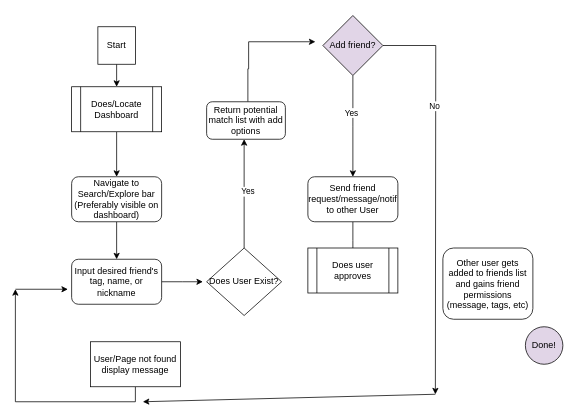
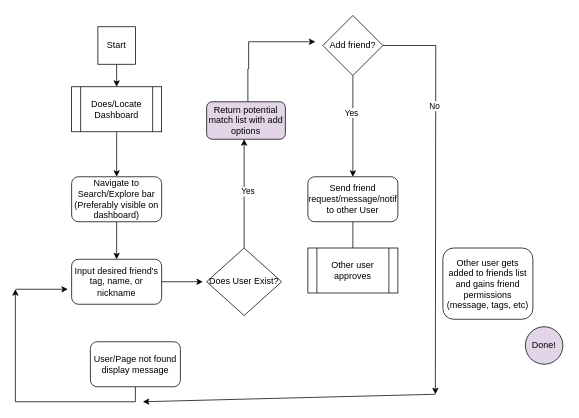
node "Add friend?": fillcolor #e1d5e7 -> #ffffff
node "Return potential match list with add options": fillcolor #ffffff -> #e1d5e7
node "Does user approves": label "Does user approves" -> "Other user approves"
node "User/Page not found display message": shape rectangle -> rounded rectangle
